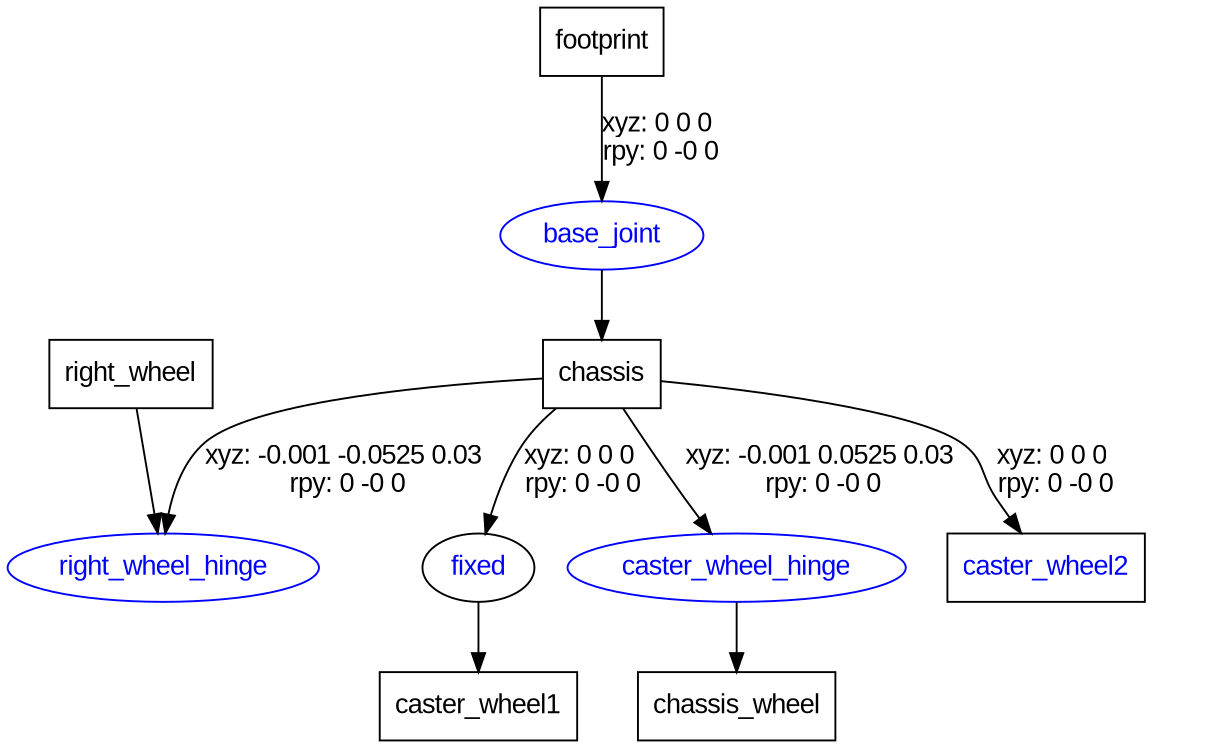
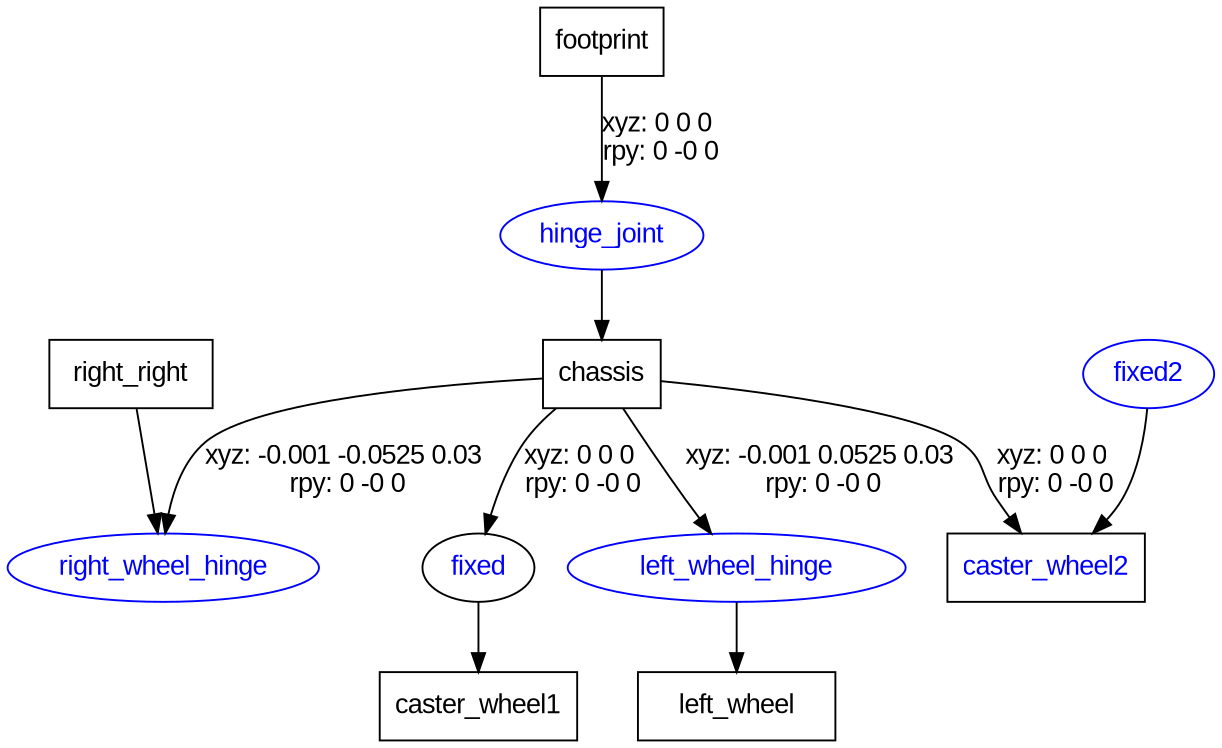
node "base_joint": label "base_joint" -> "hinge_joint"
node "right_wheel": label "right_wheel" -> "right_right"
node "fixed2": added
node "caster_wheel_hinge": label "caster_wheel_hinge" -> "left_wheel_hinge"
node "chassis_wheel": label "chassis_wheel" -> "left_wheel"
